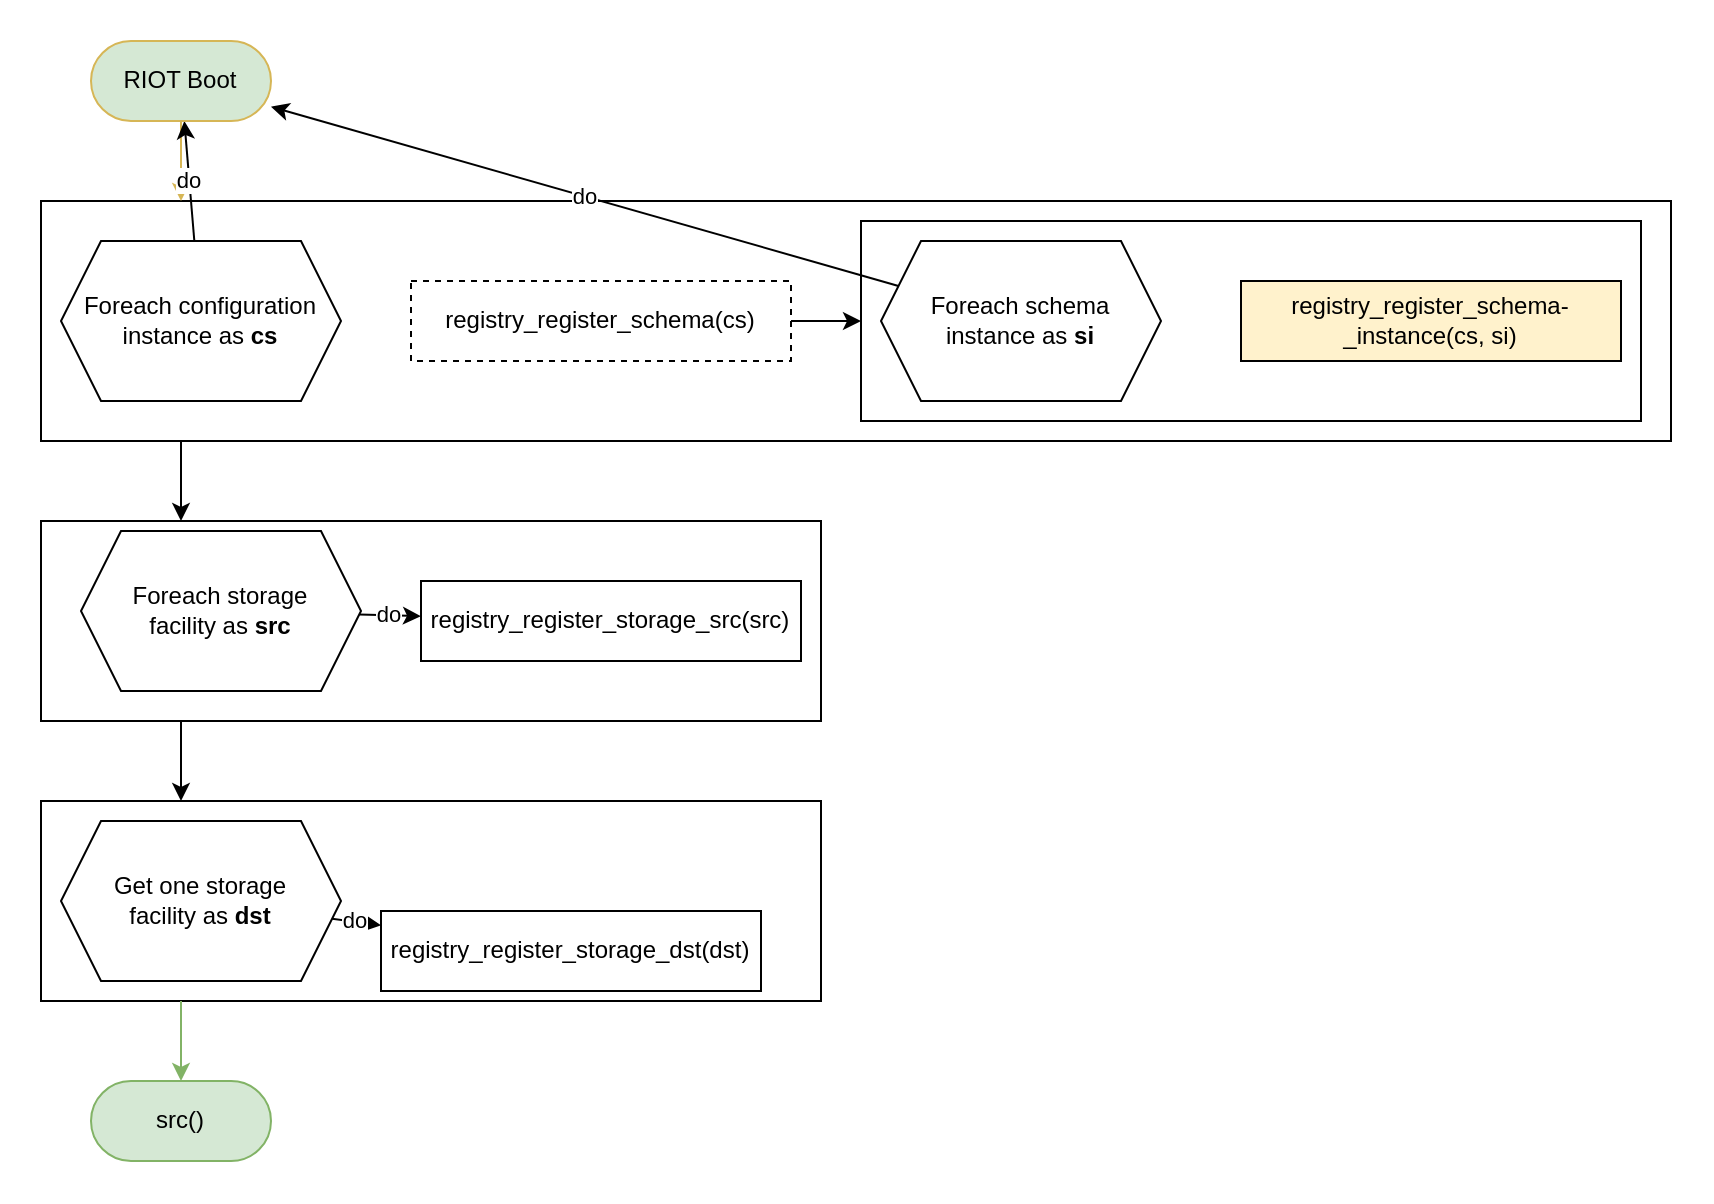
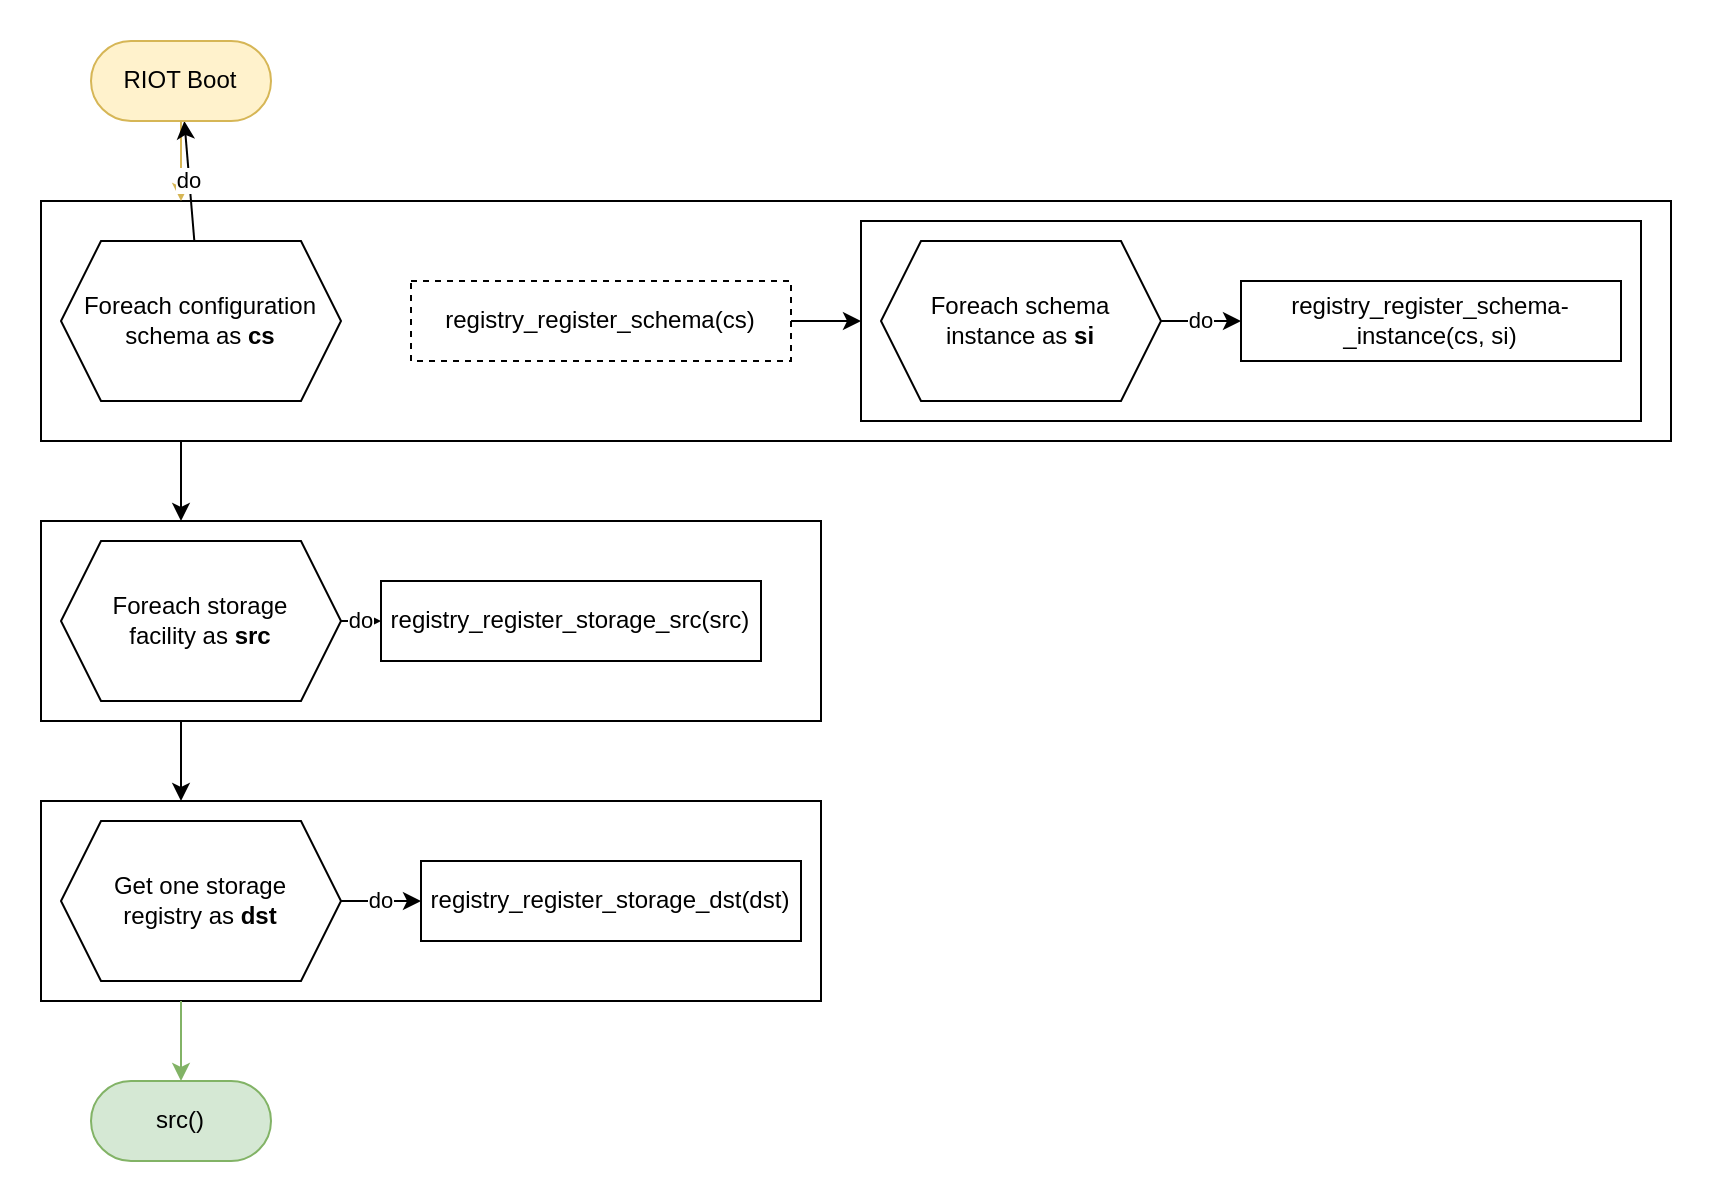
node "RIOT Boot": fillcolor #d5e8d4 -> #fff2cc
edge "Foreach schema instance as si" -> "RIOT Boot": now "Foreach schema instance as si" -> "registry_register_schema- _instance(cs, si)"
node "Foreach configuration instance as cs": label "Foreach configuration instance as cs" -> "Foreach configuration schema as cs"
node "registry_register_schema- _instance(cs, si)": fillcolor #fff2cc -> #ffffff
node "Foreach storage facility as src": moved (221, 611) -> (201, 621)
node "registry_register_storage_src(src)": moved (611, 621) -> (571, 621)
node "Get one storage facility as dst": label "Get one storage facility as dst" -> "Get one storage registry as dst"
node "registry_register_storage_dst(dst)": moved (571, 951) -> (611, 901)
